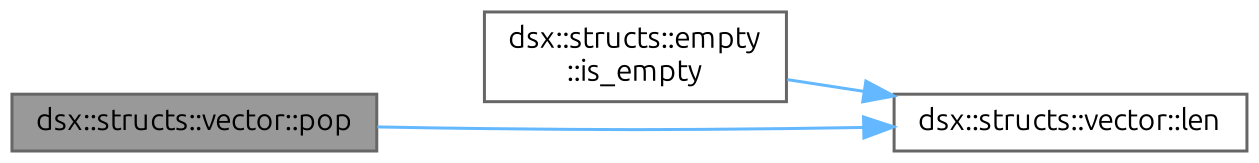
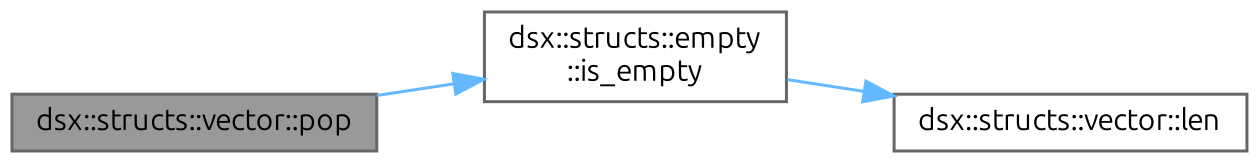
edge "dsx::structs::vector::pop" -> "dsx::structs::vector::len": now "dsx::structs::vector::pop" -> "dsx::structs::empty ::is_empty"
